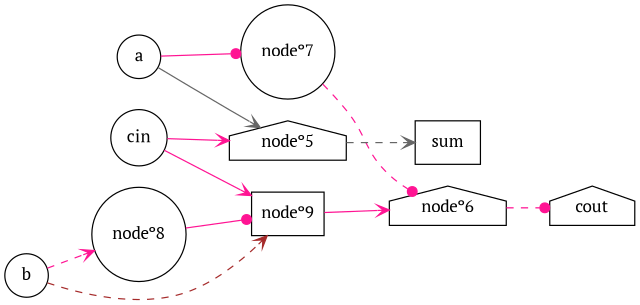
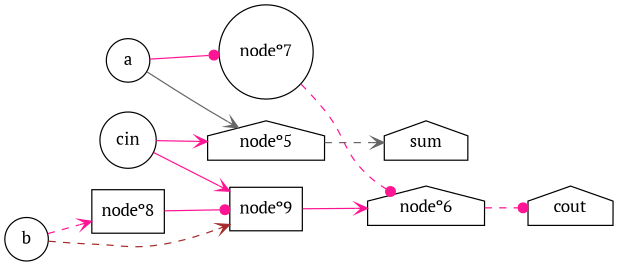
node "sum": shape box -> house
node "nodeº8": shape circle -> box
